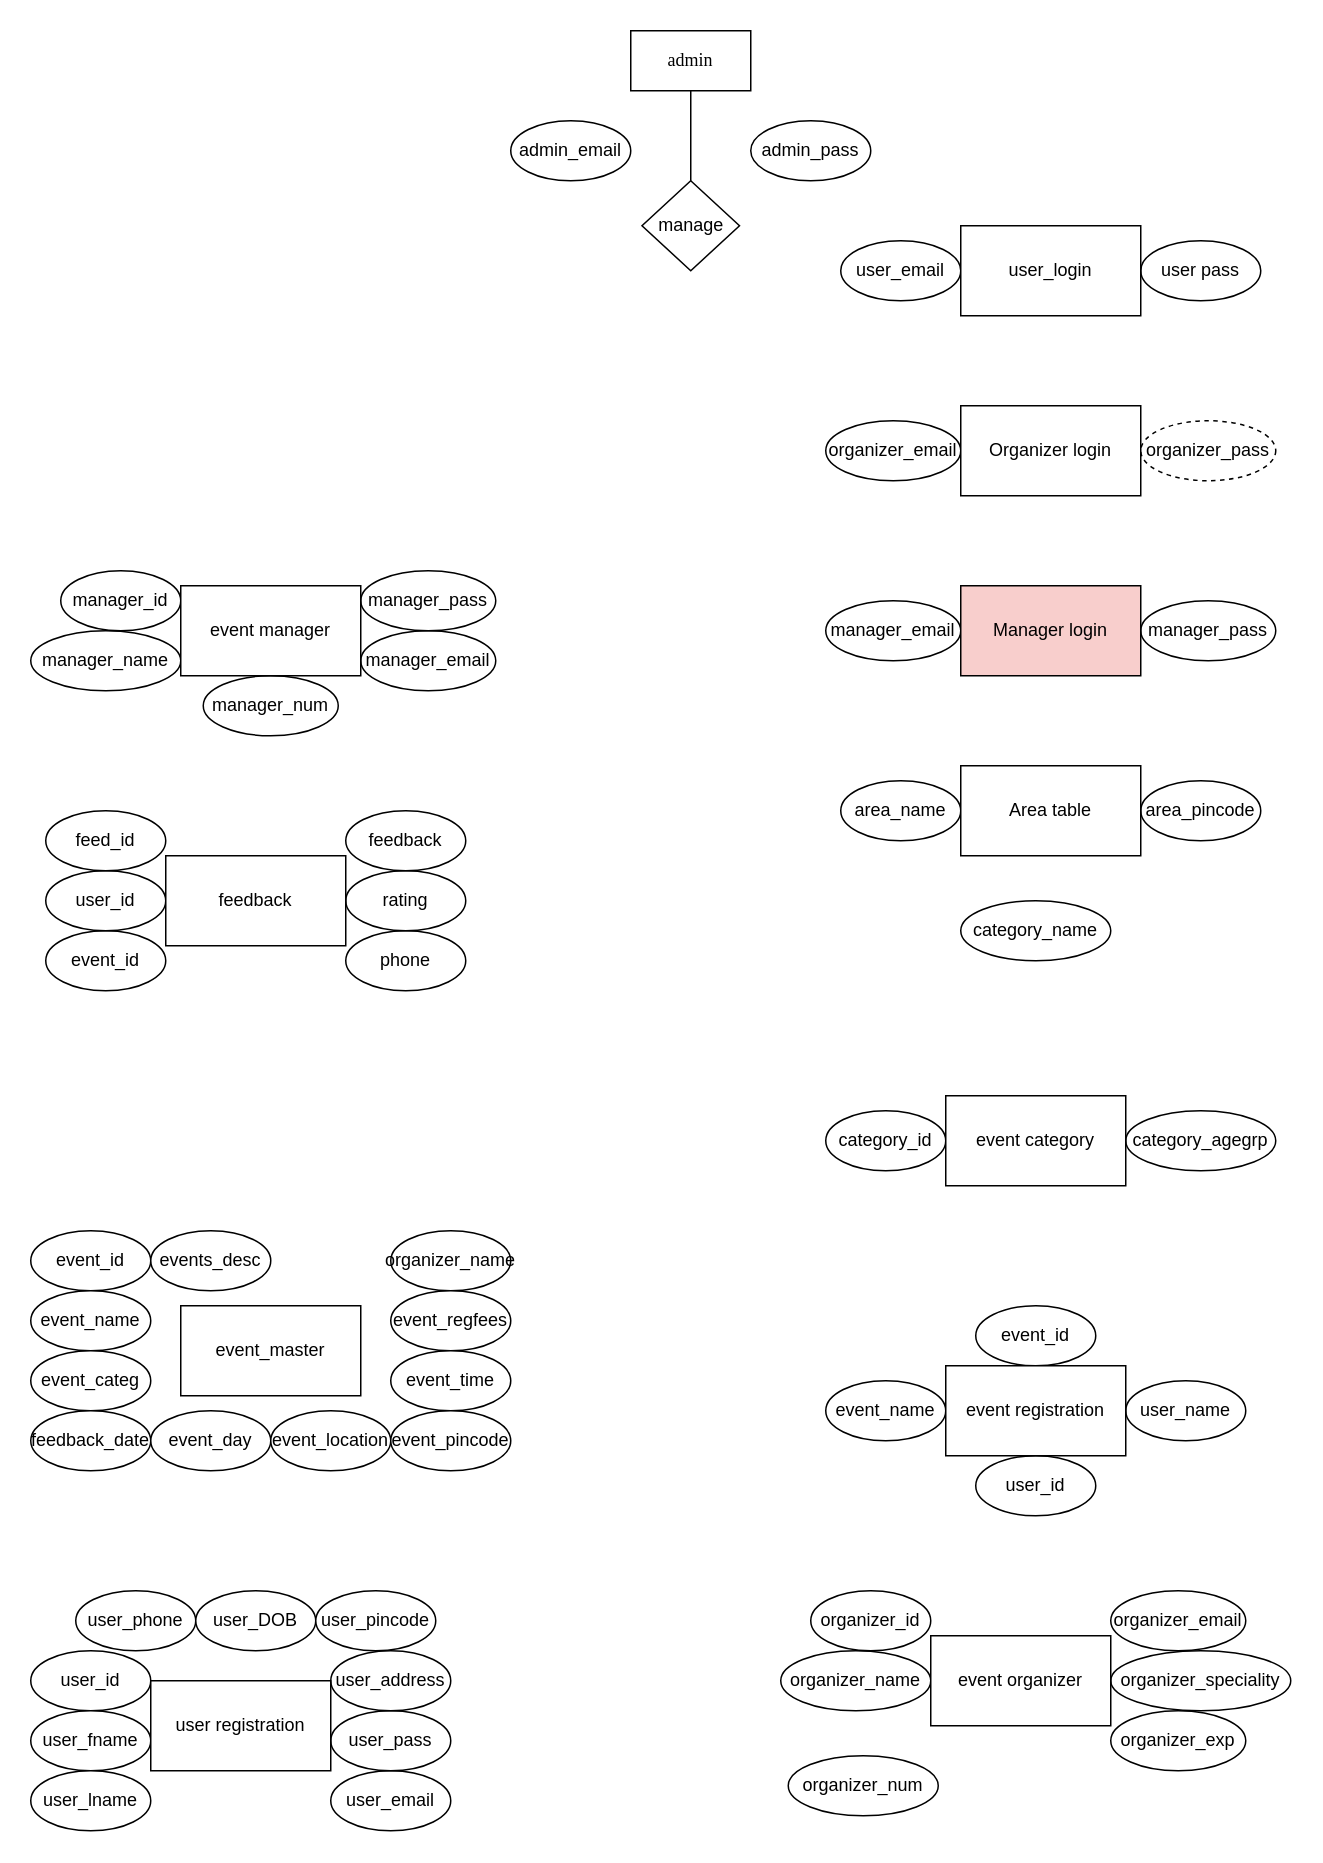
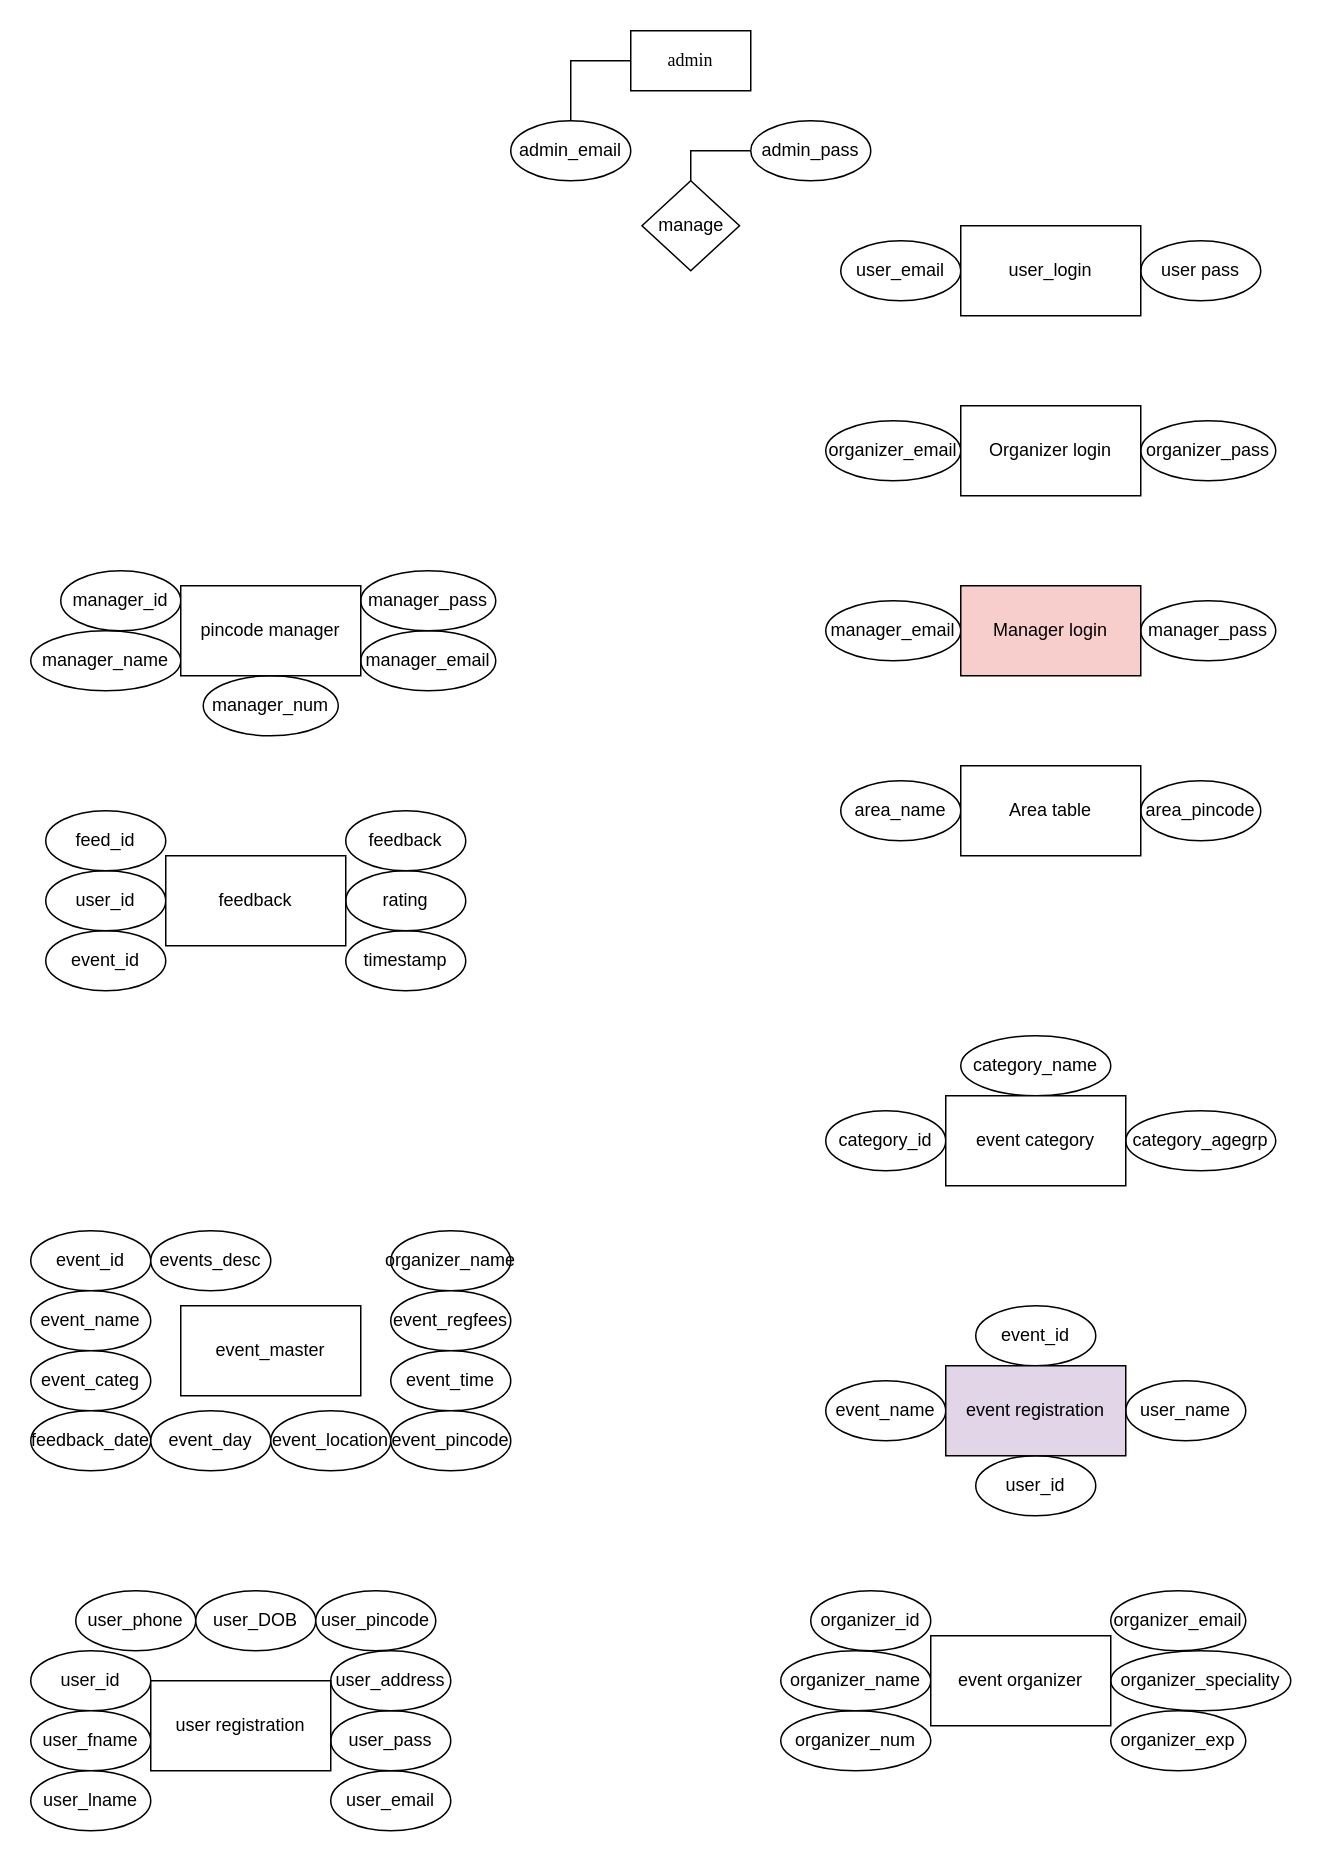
edge "admin" -- "admin_email": added
edge "admin" -- "manage": now "admin_pass" -- "manage"
node "organizer_pass": style dashed -> solid
node "event manager": label "event manager" -> "pincode manager"
node "category_name": moved (1036, 931) -> (1036, 1066)
node "phone": label "phone" -> "timestamp"
node "event registration": fillcolor #ffffff -> #e1d5e7
node "organizer_num": moved (863, 1786) -> (856, 1741)
